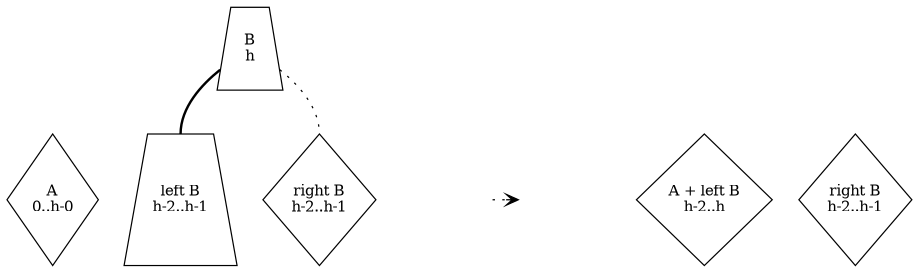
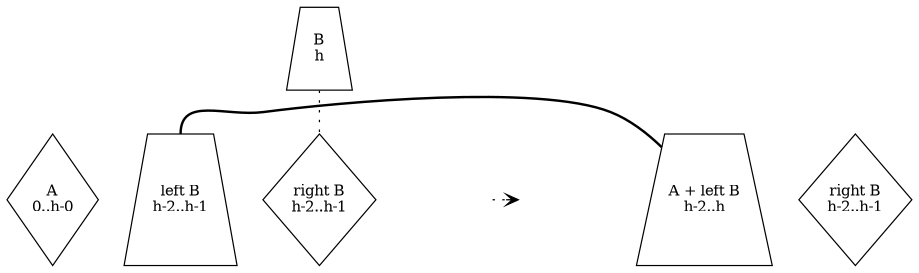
edge "B h" -- "left B h-2..h-1": now "A + left B h-2..h" -- "left B h-2..h-1"
node "A + left B h-2..h": shape diamond -> trapezium
